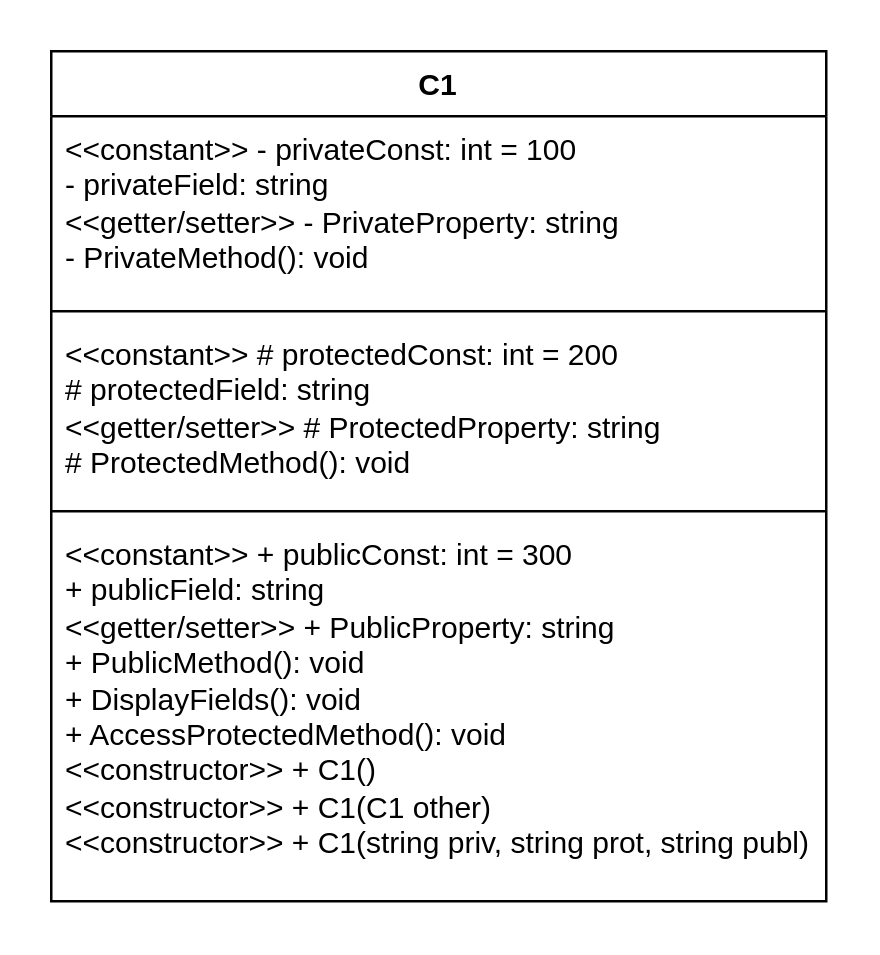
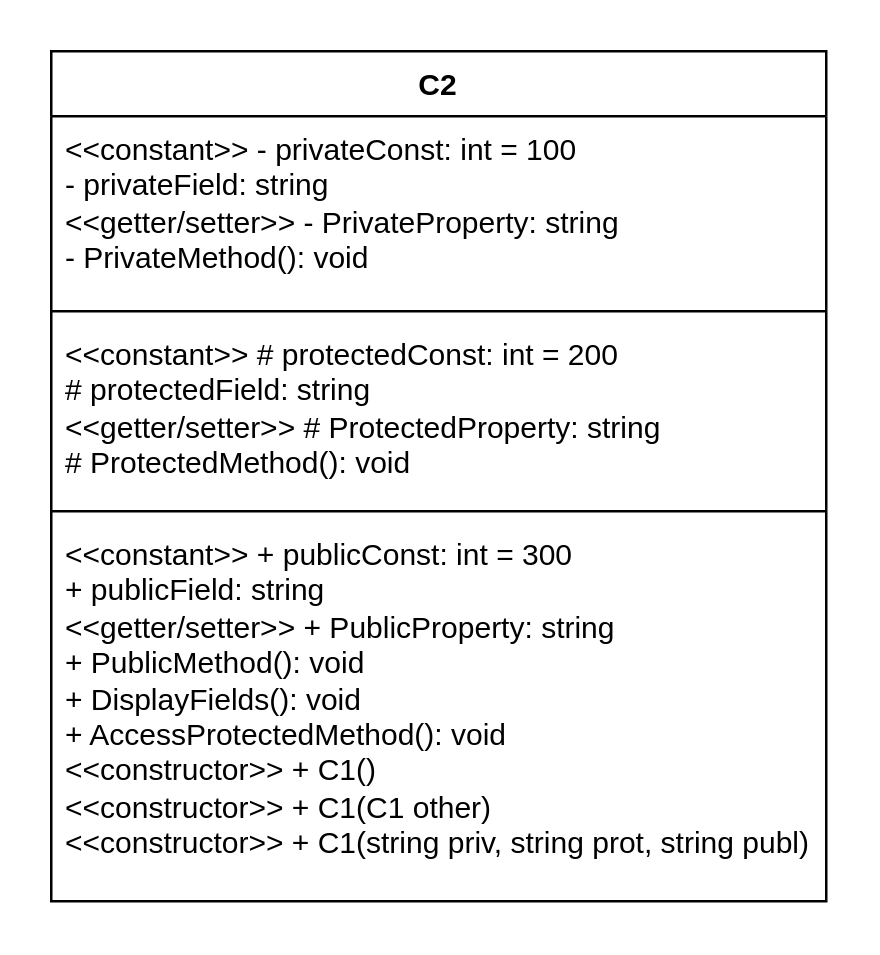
node "C1": label "C1" -> "C2"
